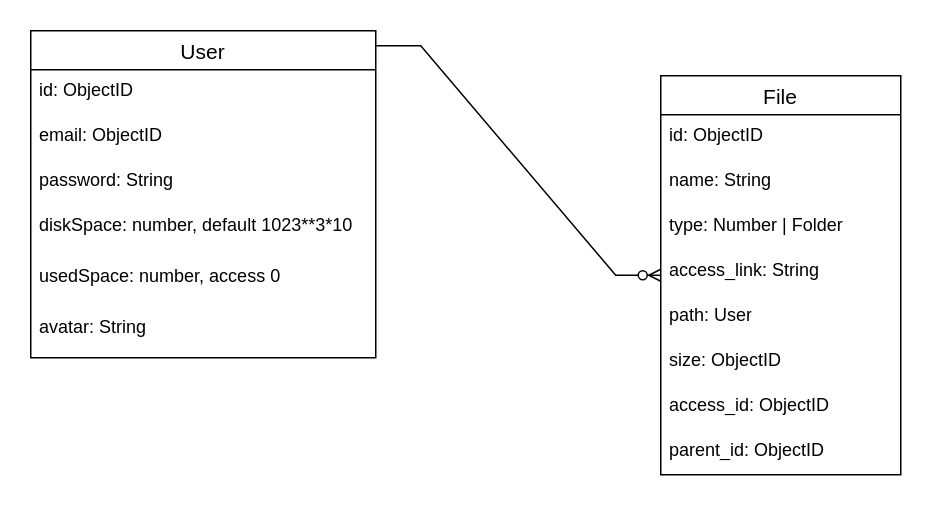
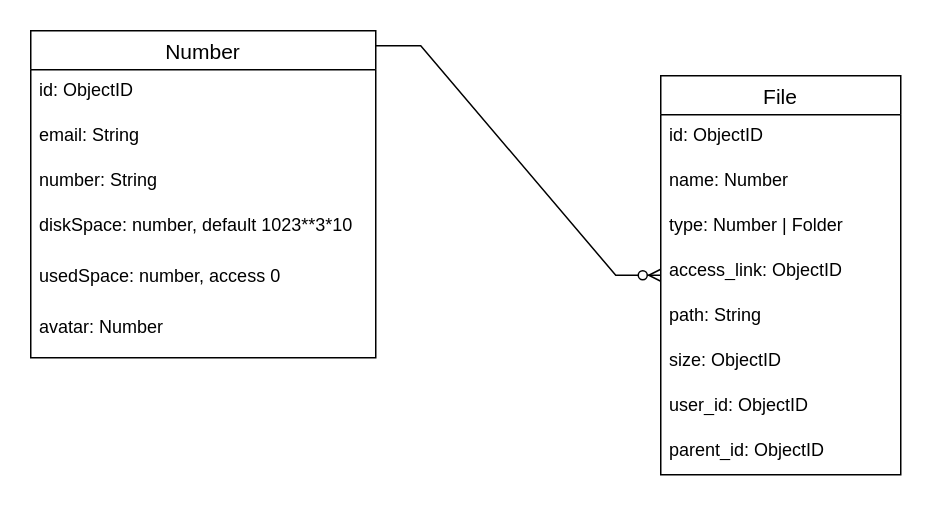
node "User": label "User" -> "Number"
node "email: ObjectID": label "email: ObjectID" -> "email: String"
node "password: String": label "password: String" -> "number: String"
node "name: String": label "name: String" -> "name: Number"
node "access_link: String": label "access_link: String" -> "access_link: ObjectID"
node "path: User": label "path: User" -> "path: String"
node "avatar: String": label "avatar: String" -> "avatar: Number"
node "access_id: ObjectID": label "access_id: ObjectID" -> "user_id: ObjectID"
